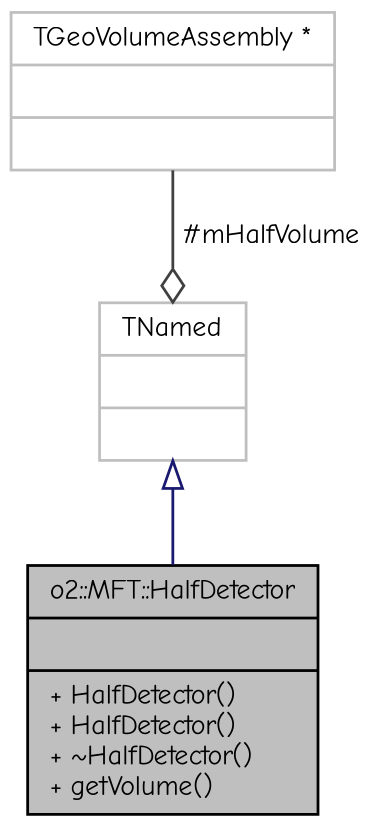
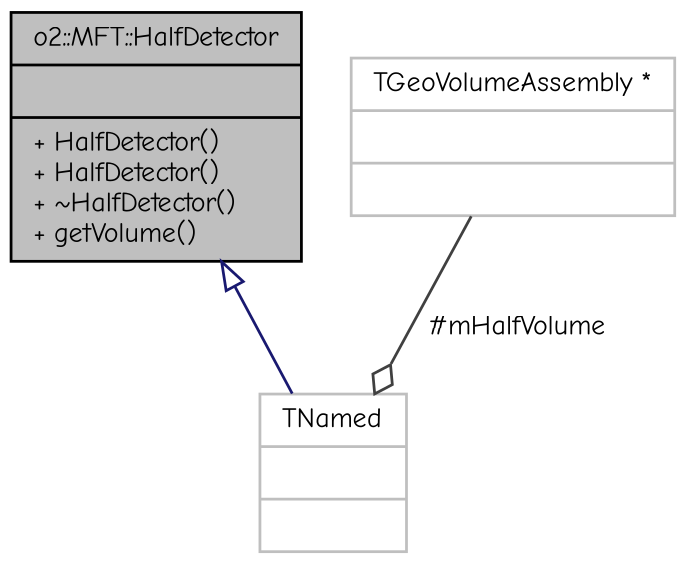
edge "o2::MFT::HalfDetector" -> "TNamed": reversed
